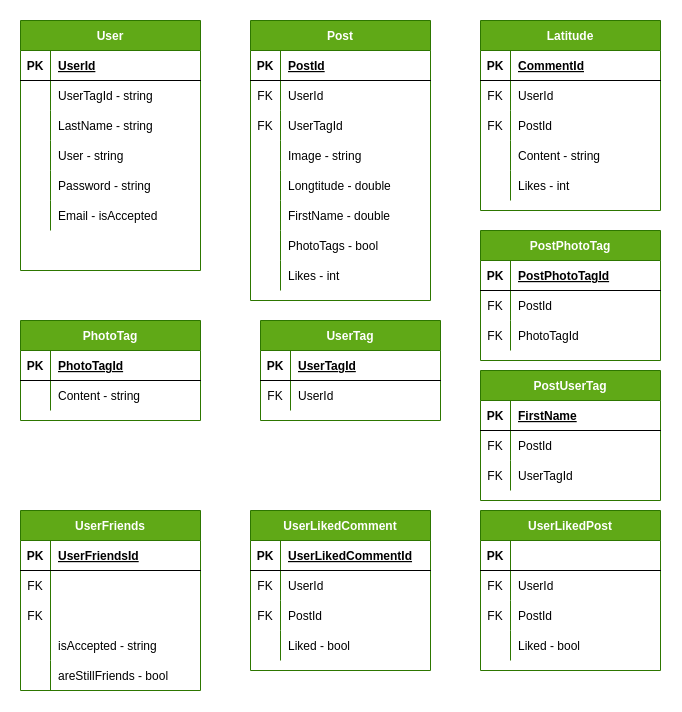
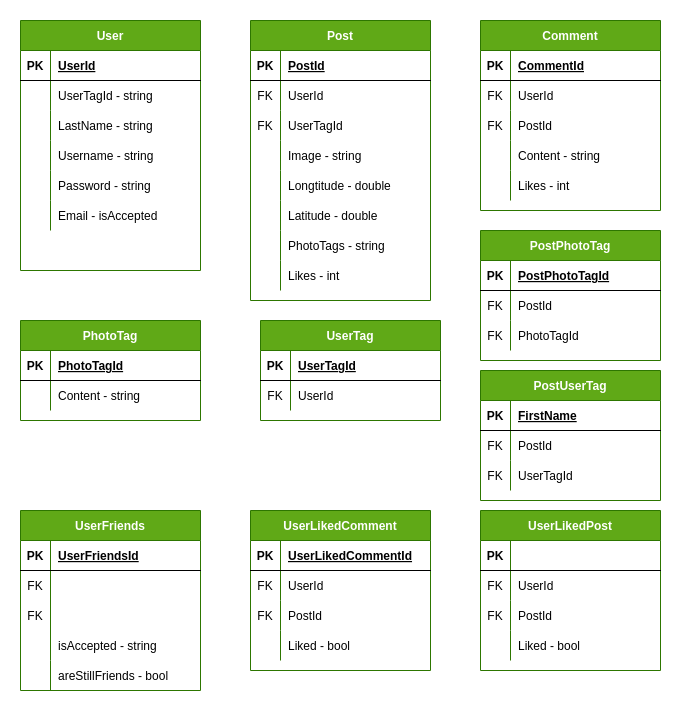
node "Latitude": label "Latitude" -> "Comment"
node "User - string": label "User - string" -> "Username - string"
node "FirstName - double": label "FirstName - double" -> "Latitude - double"
node "PhotoTags - bool": label "PhotoTags - bool" -> "PhotoTags - string"
